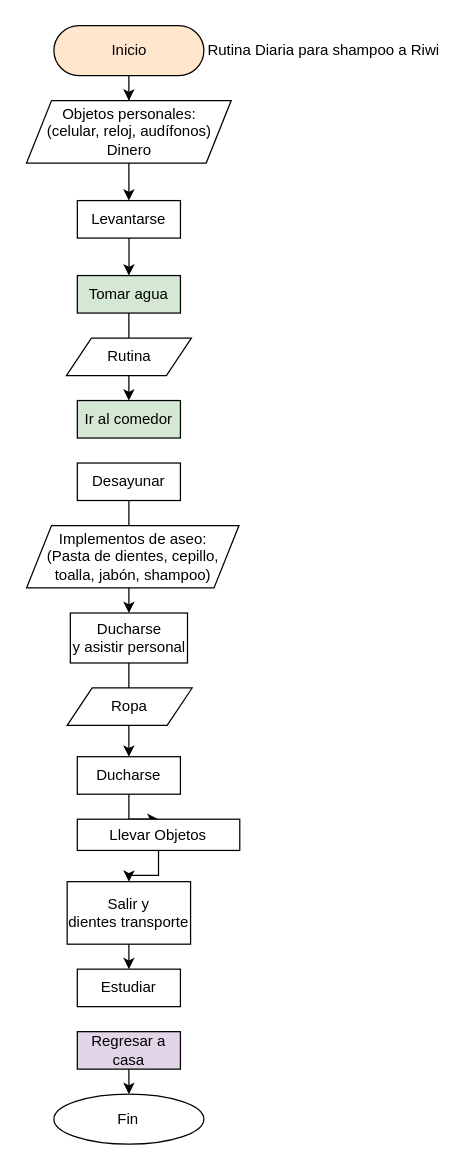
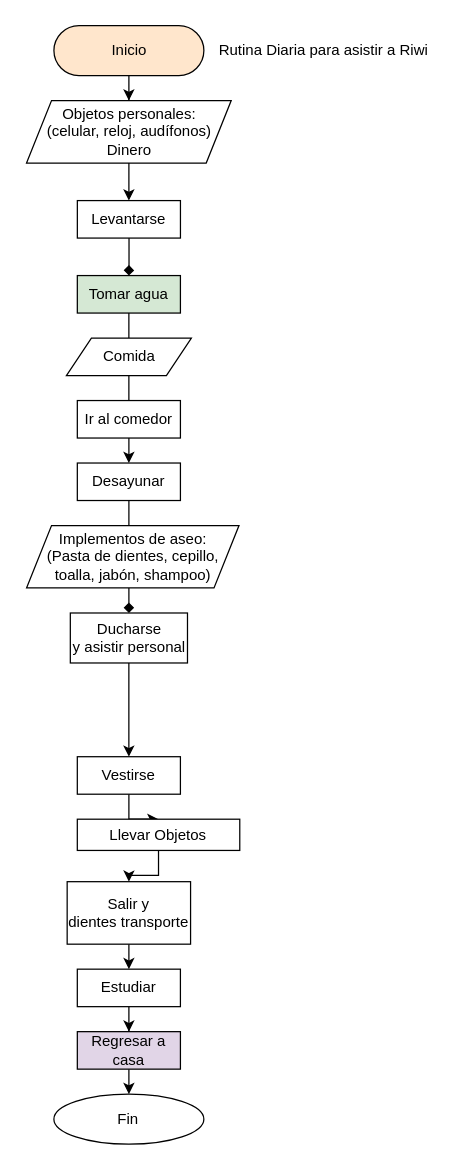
node "Rutina Diaria para shampoo a Riwi": label "Rutina Diaria para shampoo a Riwi" -> "Rutina Diaria para asistir a Riwi"
edge "Levantarse" -> "Tomar agua": arrowhead classic -> diamond
node "Rutina": label "Rutina" -> "Comida"
edge "Tomar agua" -> "Ir al comedor": arrowhead classic -> none
node "Ir al comedor": fillcolor #d5e8d4 -> #ffffff
edge "Ir al comedor" -> "Desayunar": added
edge "Desayunar" -> "Ducharse y asistir personal": arrowhead classic -> diamond
node "Ropa": removed
node "Ducharse": label "Ducharse" -> "Vestirse"
edge "Estudiar" -> "Regresar a casa": added
